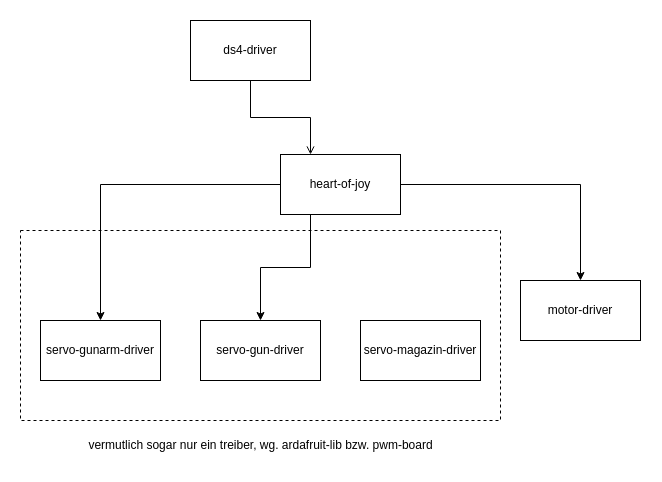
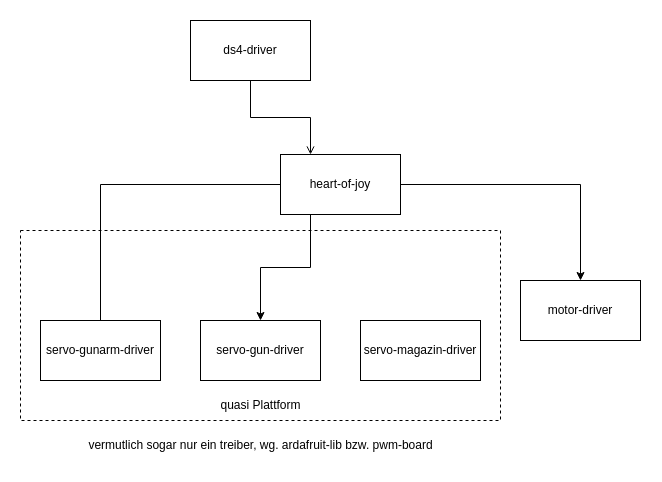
edge "heart-of-joy" -> "servo-gunarm-driver": arrowhead classic -> none
node "quasi Plattform": added
